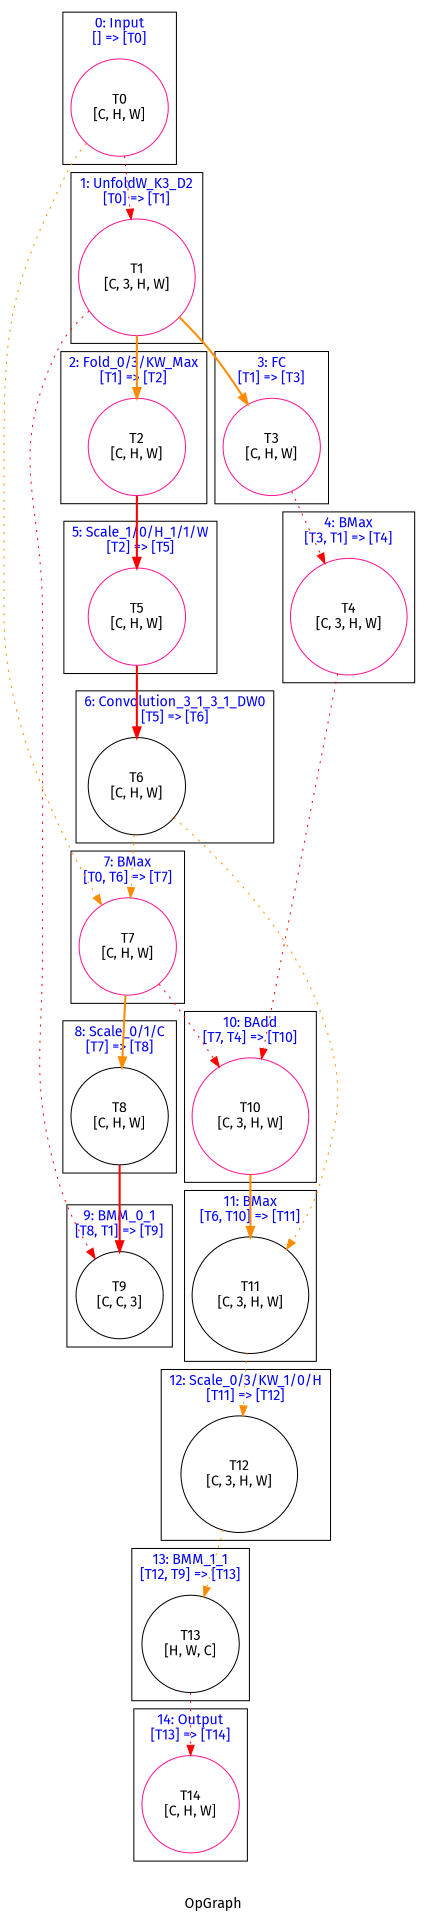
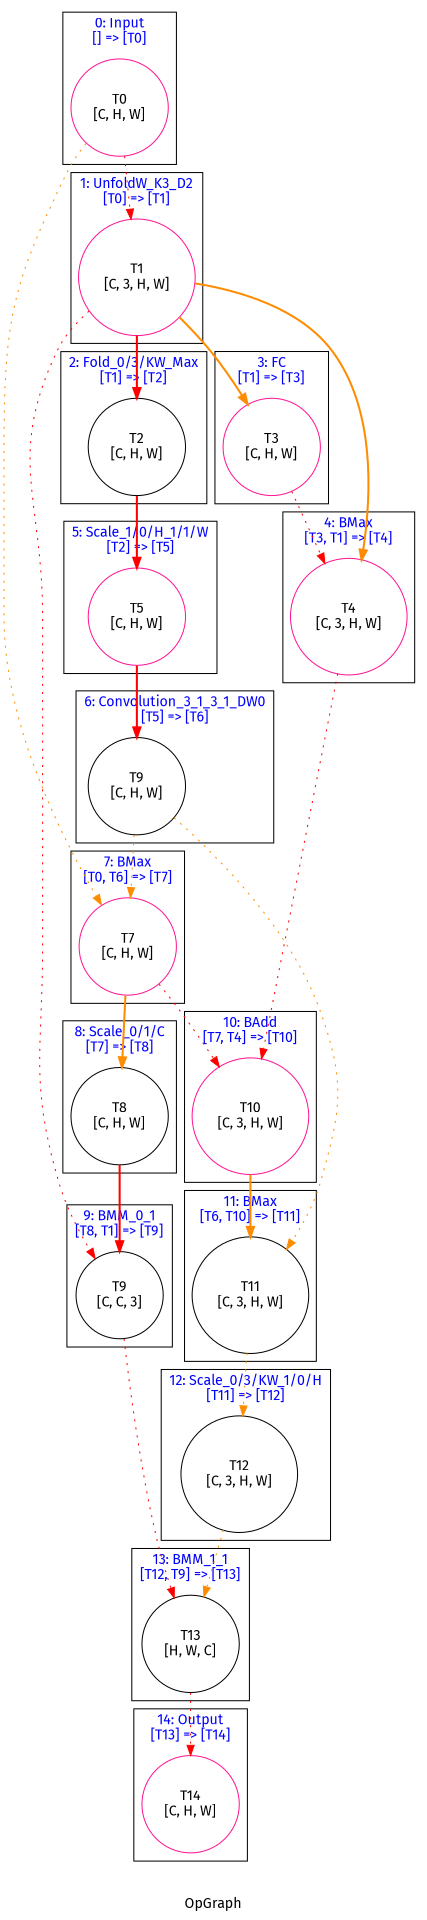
edge "T1 [C, 3, H, W]" -> "T2 [C, H, W]": color darkorange -> red
edge "T1 [C, 3, H, W]" -> "T4 [C, 3, H, W]": added
node "T2 [C, H, W]": color deeppink -> black
node "T6 [C, H, W]": label "T6 [C, H, W]" -> "T9 [C, H, W]"
edge "T9 [C, C, 3]" -> "T13 [H, W, C]": added
